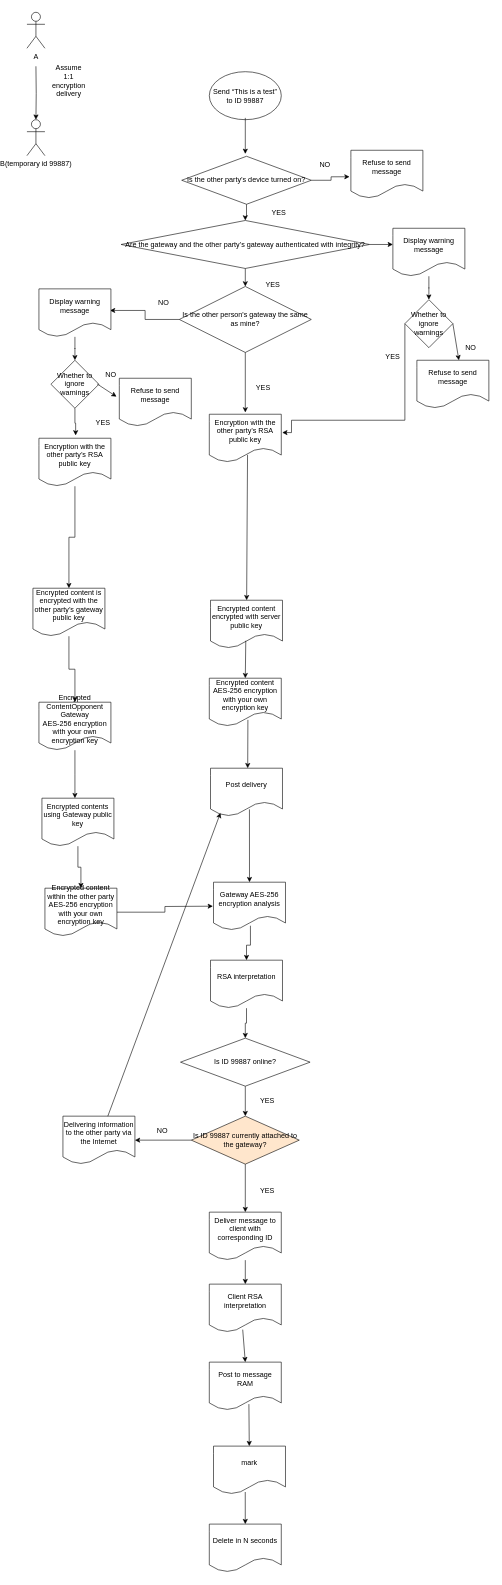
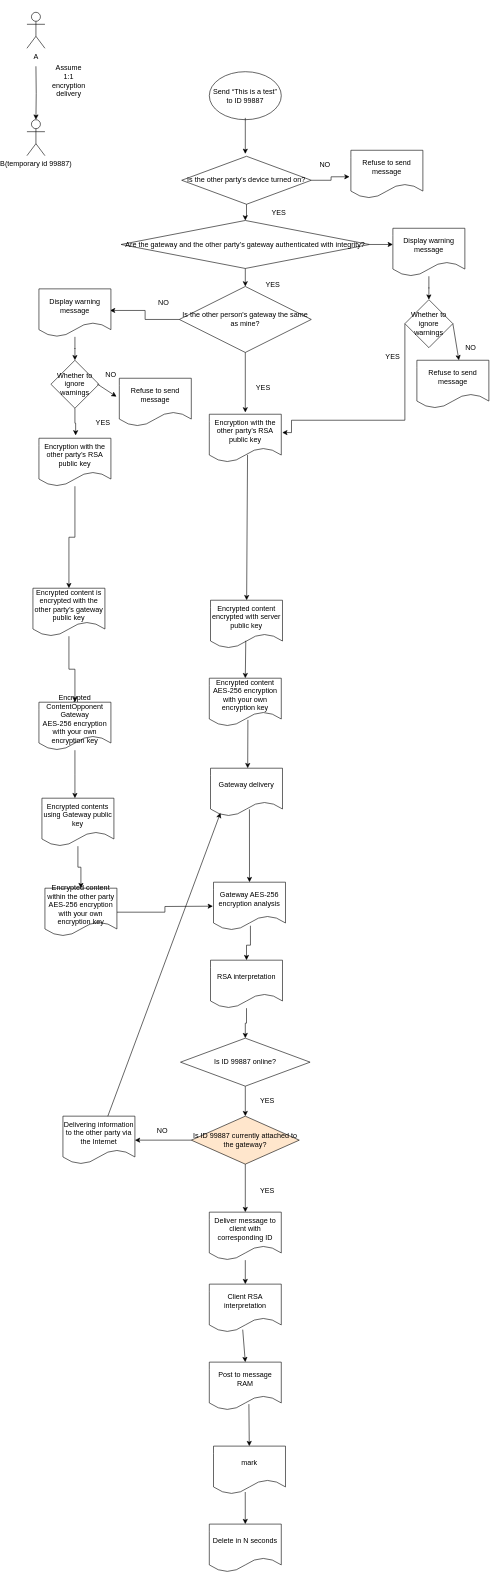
node "Post delivery": label "Post delivery" -> "Gateway delivery"
